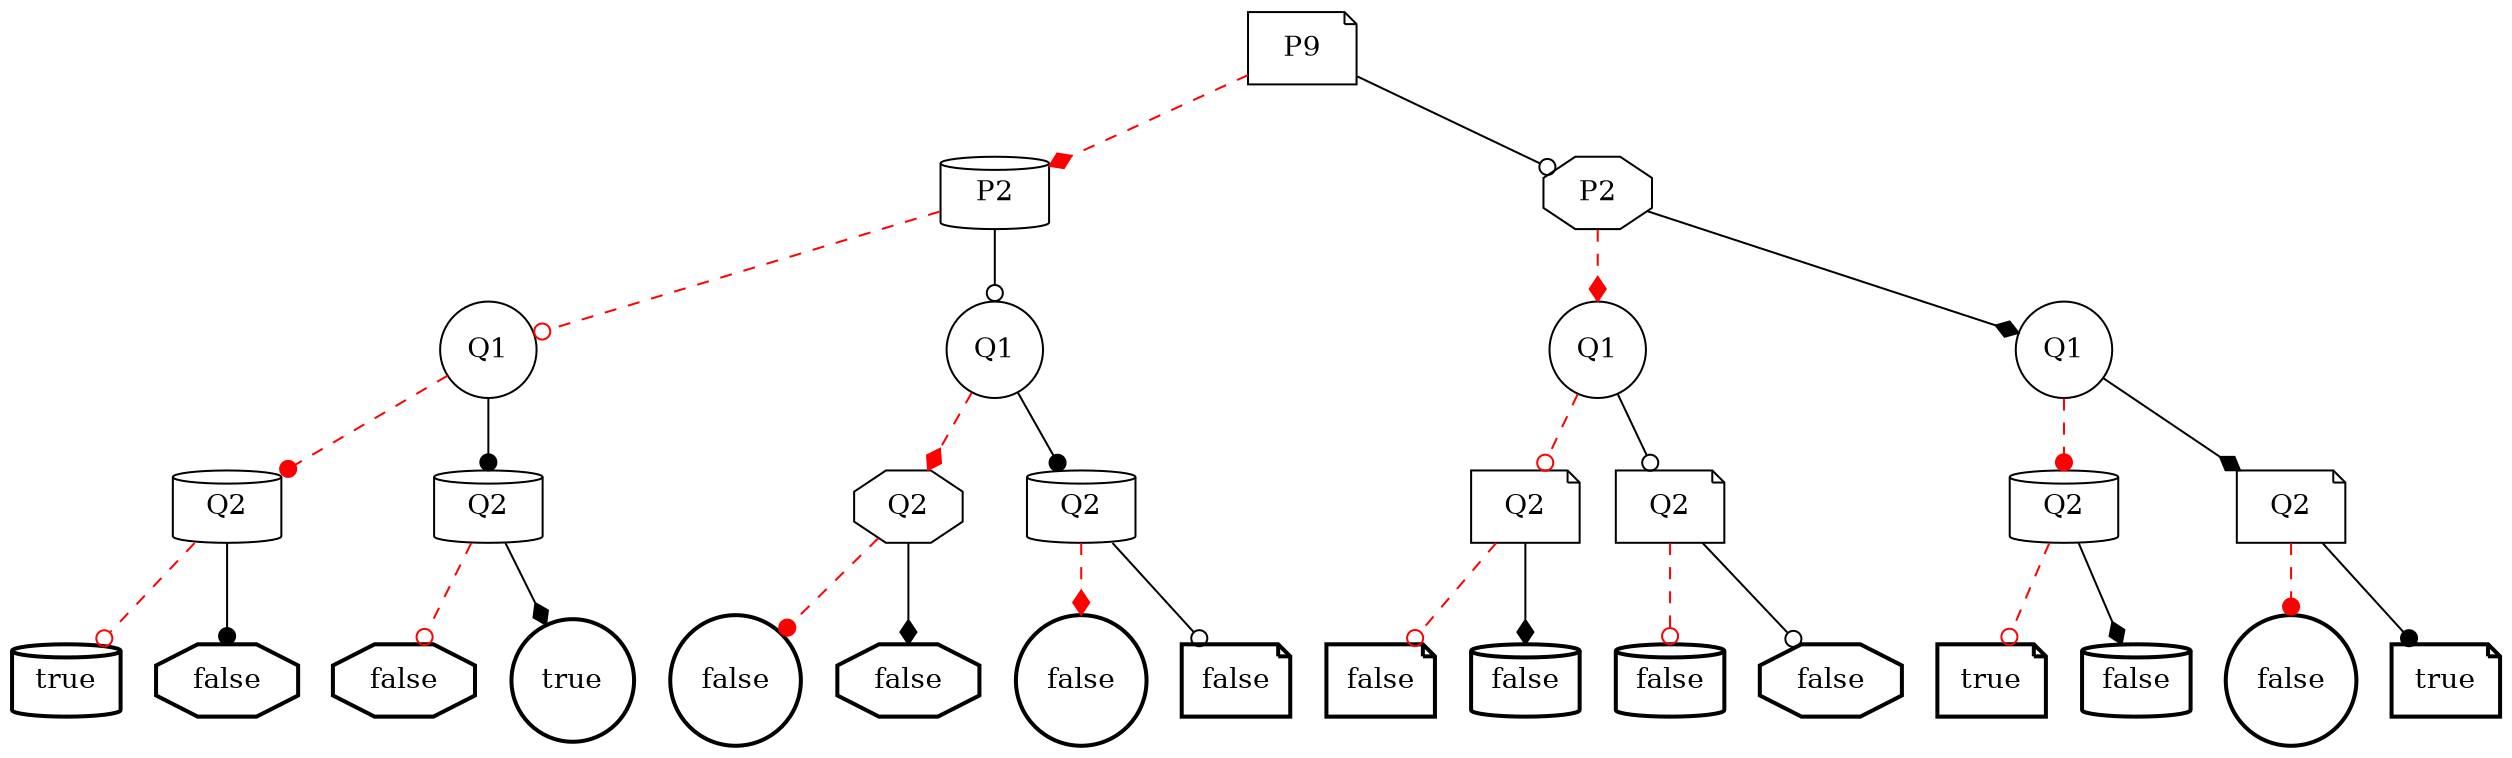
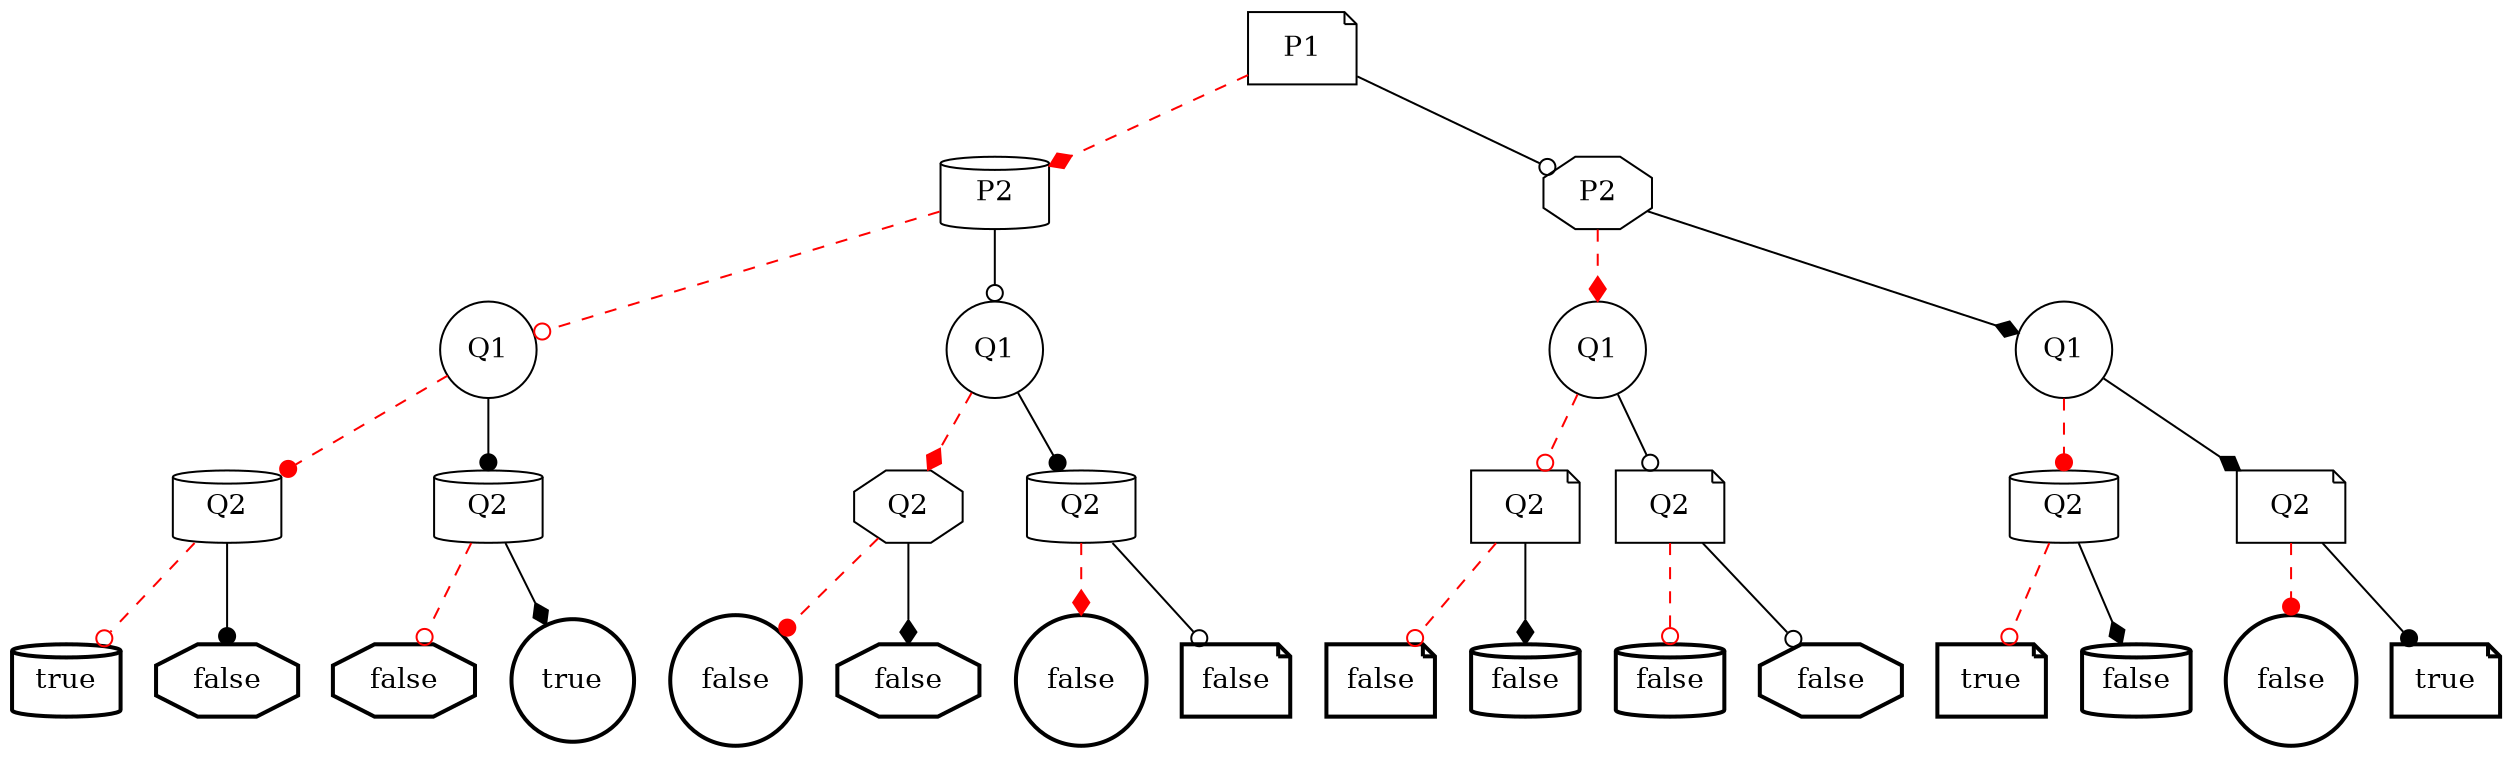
node "P9": label "P9" -> "P1"
